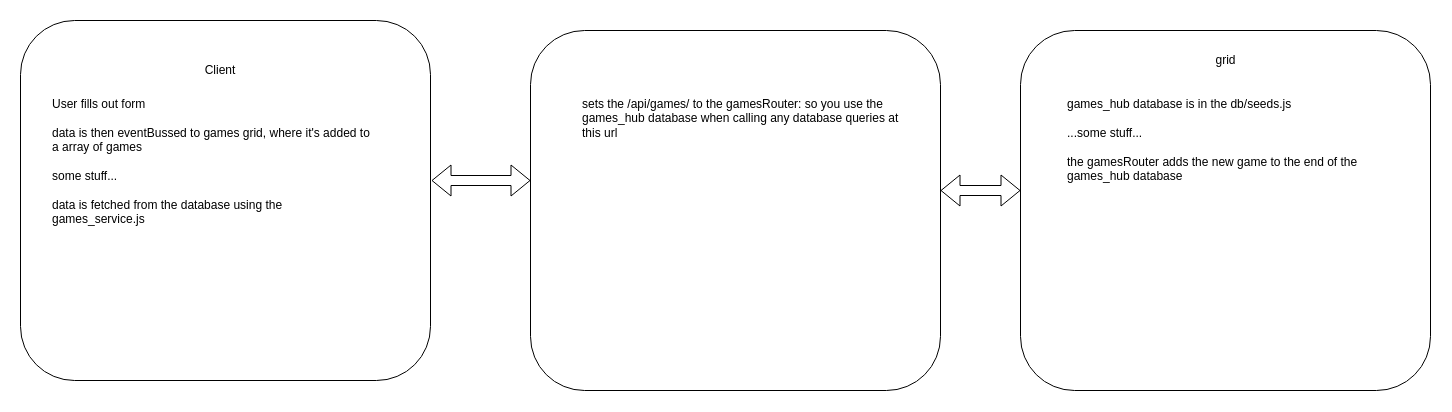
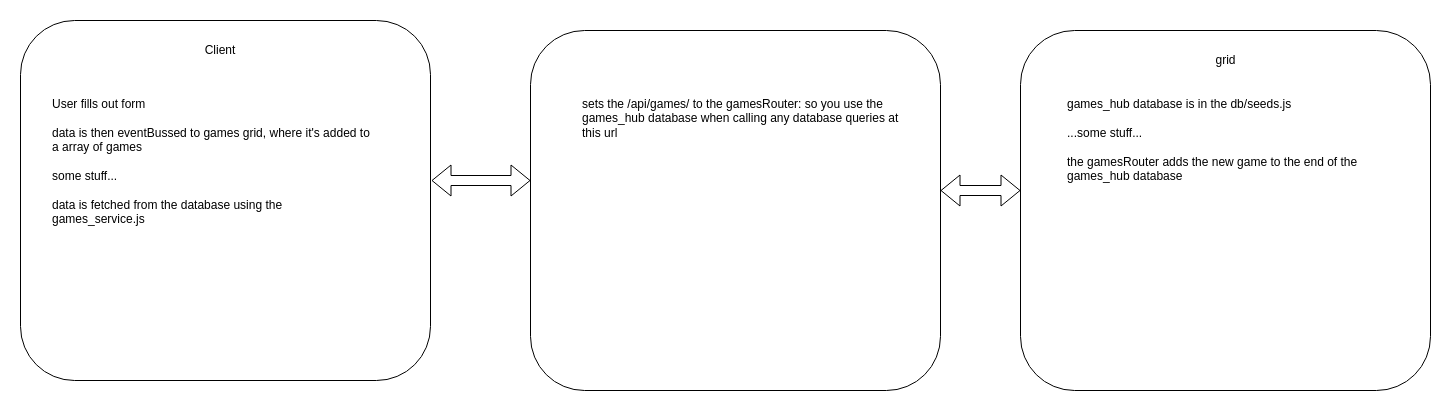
node "Client": moved (221, 71) -> (221, 51)
